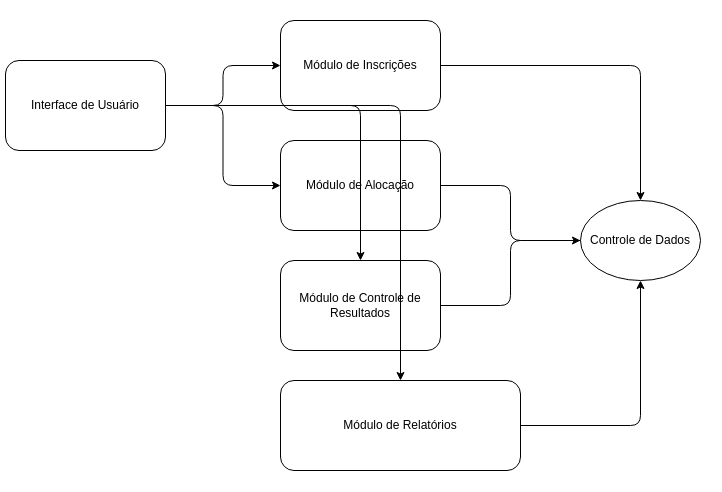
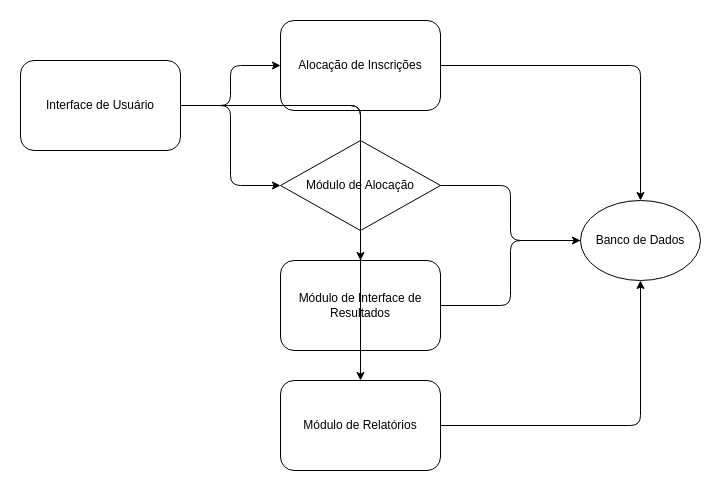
node "Módulo de Inscrições": label "Módulo de Inscrições" -> "Alocação de Inscrições"
node "Interface de Usuário": moved (86, 106) -> (101, 106)
node "Módulo de Alocação": shape rounded rectangle -> diamond
node "Controle de Dados": label "Controle de Dados" -> "Banco de Dados"
node "Módulo de Controle de Resultados": label "Módulo de Controle de Resultados" -> "Módulo de Interface de Resultados"
node "Módulo de Relatórios": size 240x90 -> 160x90
